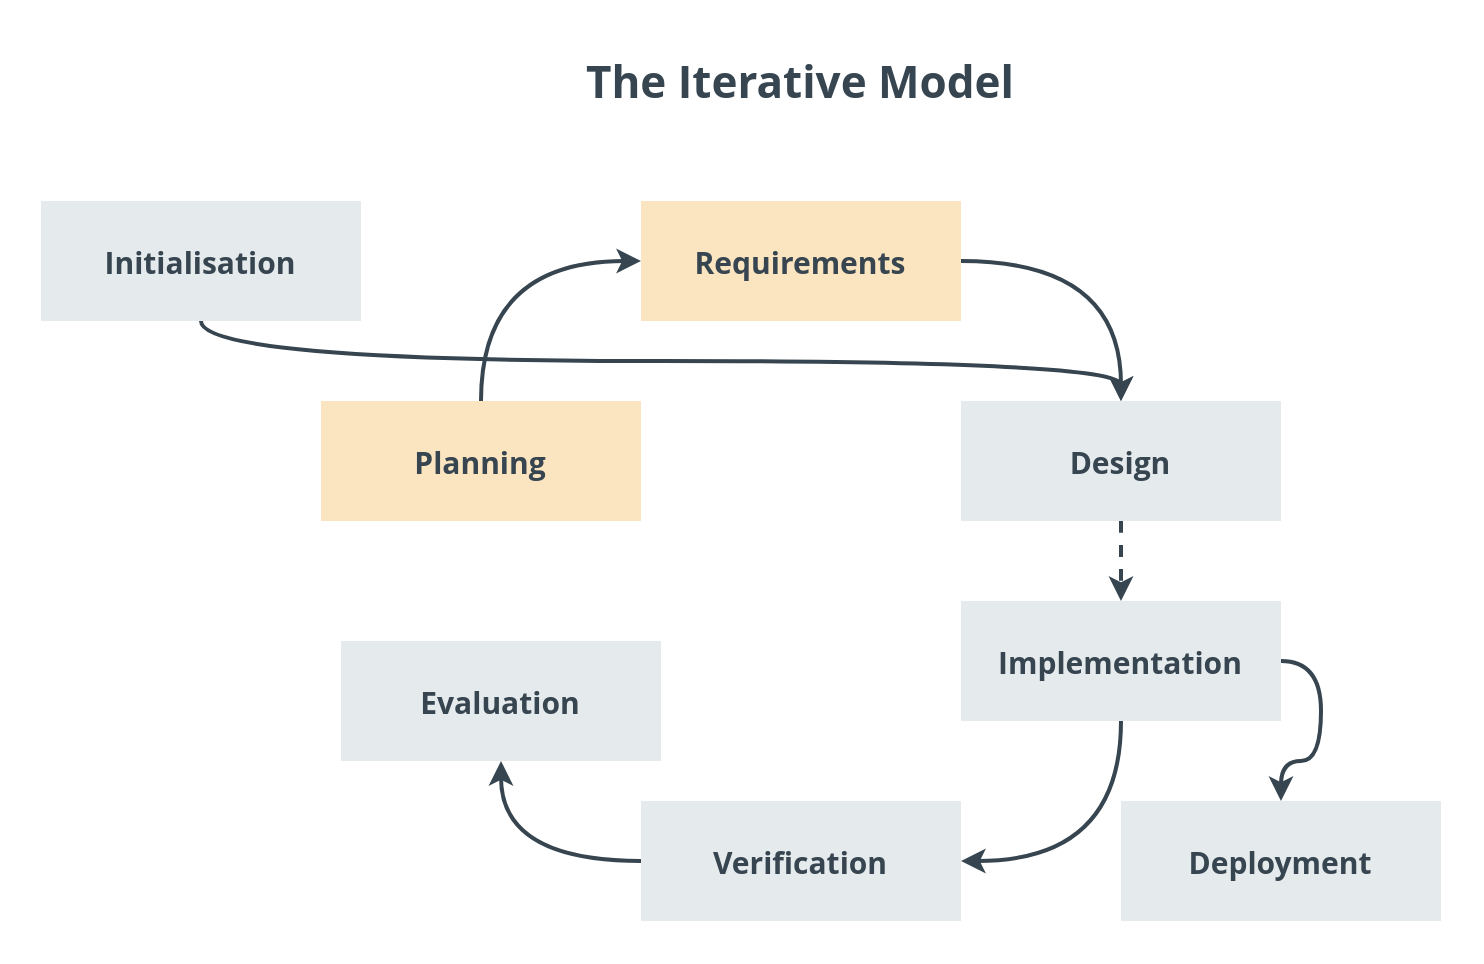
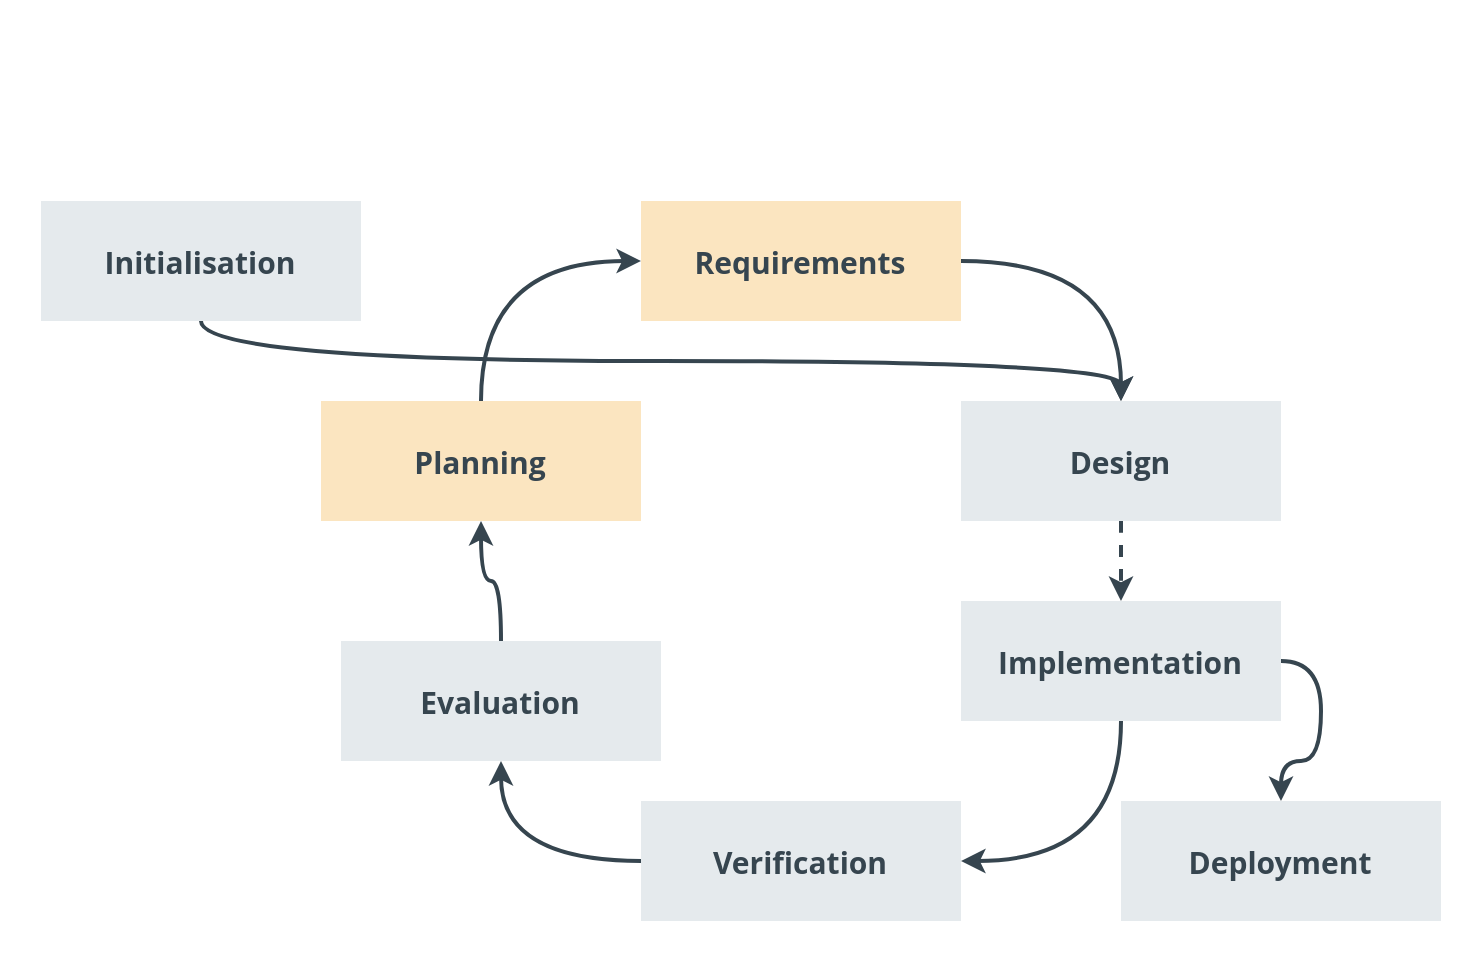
node "The Iterative Model": removed
edge "Evaluation" -> "Planning": added
